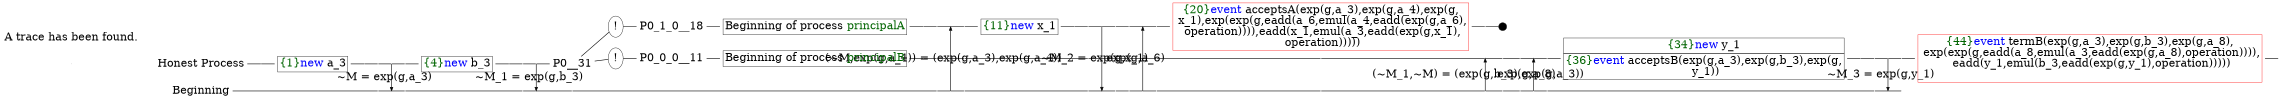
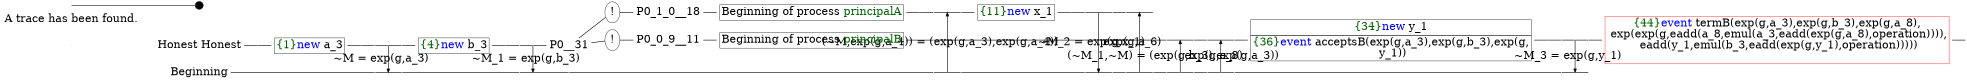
node "{20}": removed
node "P0_0_0__11": label "P0_0_0__11" -> "P0_0_9__11"
node "Honest Process": label "Honest Process" -> "Honest Honest"
